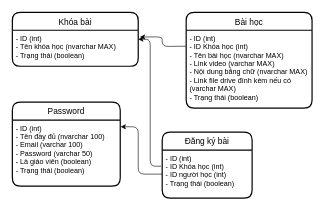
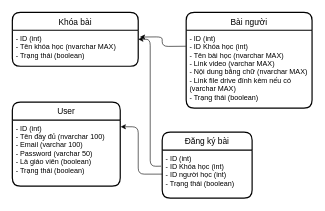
node "Bài học": label "Bài học" -> "Bài người"
node "Password": label "Password" -> "User"
